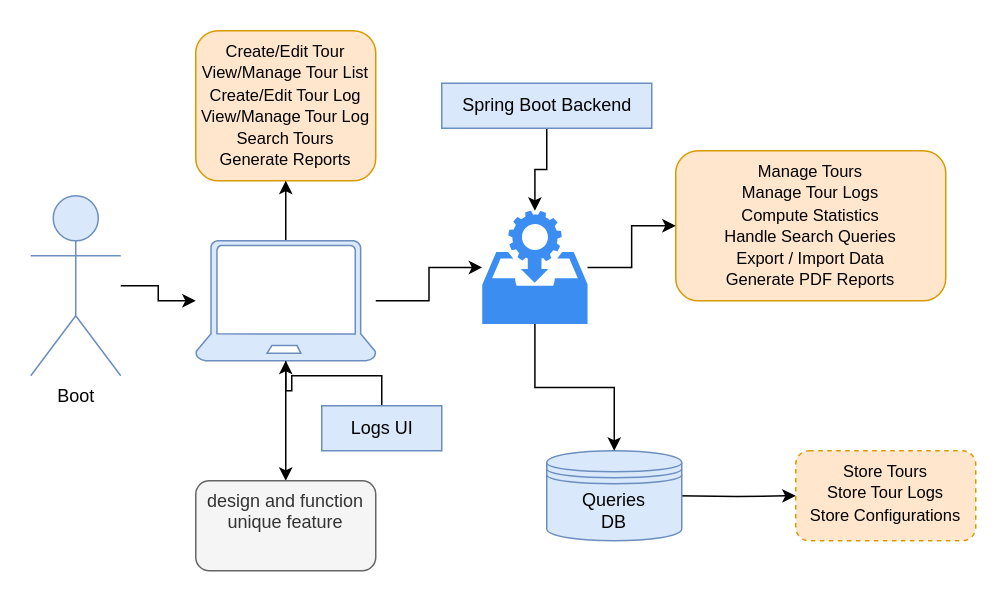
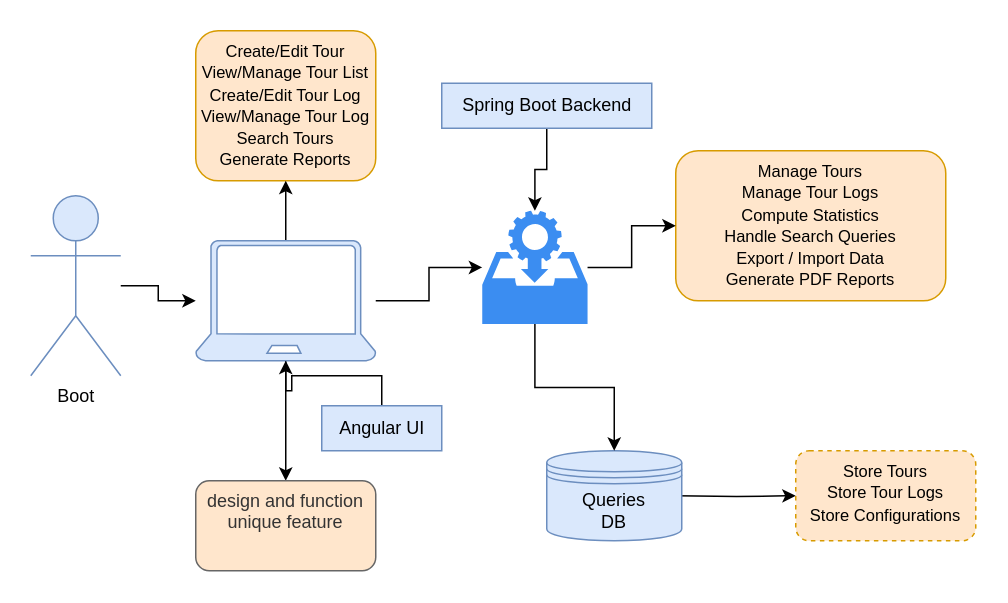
node "Logs UI": label "Logs UI" -> "Angular UI"
node "design and function unique feature": fillcolor #f5f5f5 -> #ffe6cc
